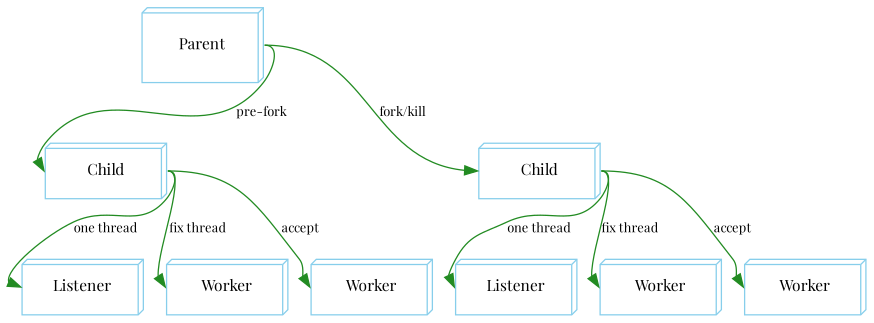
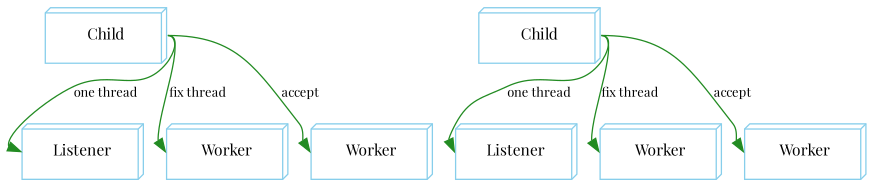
node "Parent": removed
